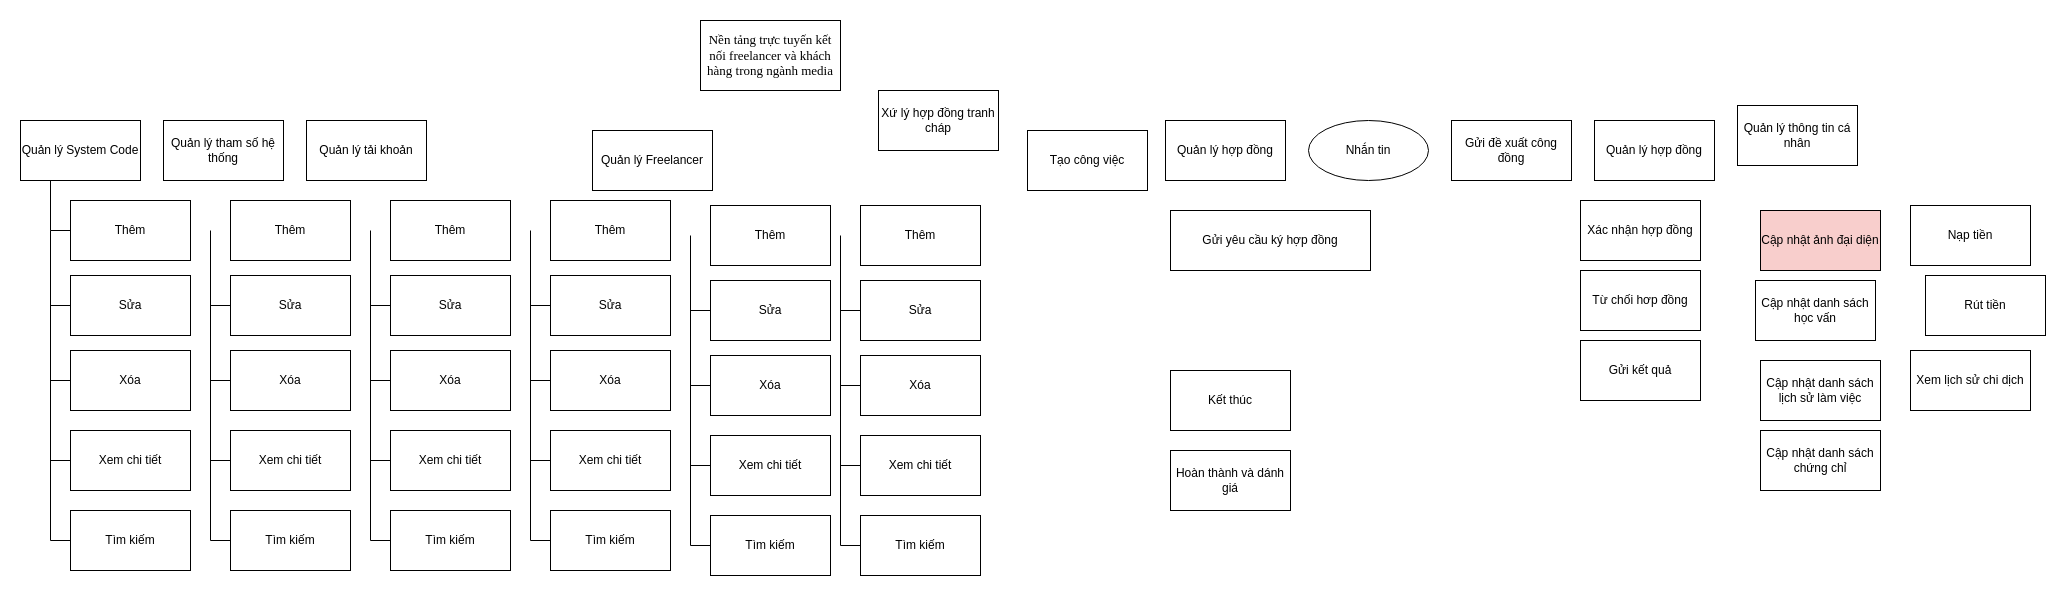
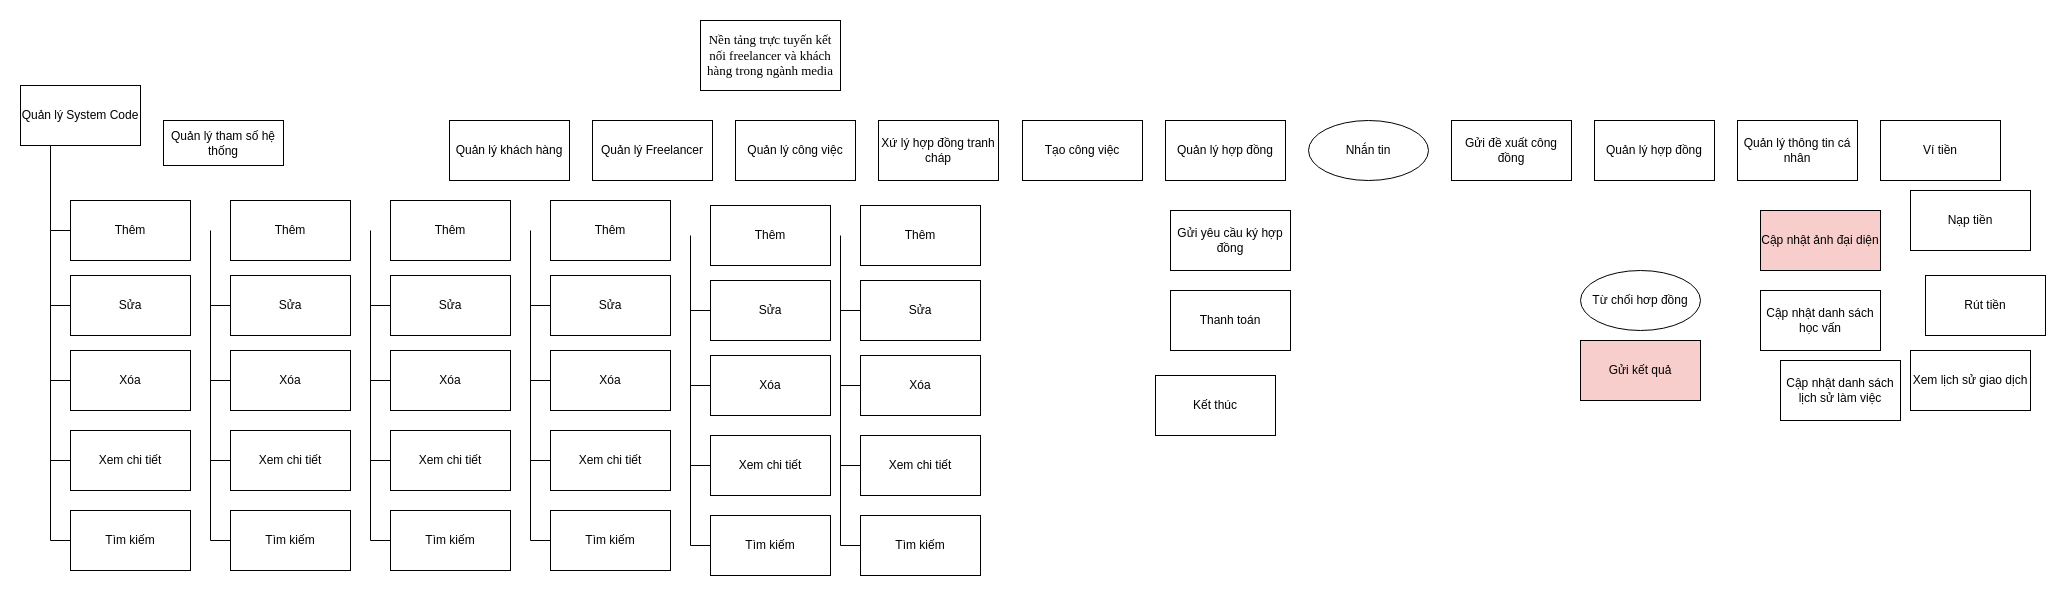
node "Xứ lý hợp đồng tranh cháp": moved (939, 121) -> (939, 151)
node "Quản lý thông tin cá nhân": moved (1798, 136) -> (1798, 151)
node "Quản lý System Code": moved (81, 151) -> (81, 116)
node "Quản lý tham số hệ thống": size 120x60 -> 120x45
node "Quản lý tải khoản": removed
node "Quản lý khách hàng": added
node "Quản lý công việc": added
node "Ví tiền": added
node "Quản lý Freelancer": moved (653, 161) -> (653, 151)
node "Tạo công việc": moved (1088, 161) -> (1083, 151)
node "Xác nhận hợp đồng": removed
node "Nạp tiền": moved (1971, 236) -> (1971, 221)
node "Gửi yêu cầu ký hợp đồng": size 200x60 -> 120x60
node "Từ chối hơp đồng": shape rectangle -> ellipse
node "Cập nhật danh sách học vấn": moved (1816, 311) -> (1821, 321)
node "Thanh toán": added
node "Gửi kết quả": fillcolor #ffffff -> #f8cecc
node "Xem lịch sử chi dịch": label "Xem lịch sử chi dịch" -> "Xem lịch sử giao dịch"
node "Cập nhật danh sách lịch sử làm việc": moved (1821, 391) -> (1841, 391)
node "Kết thúc": moved (1231, 401) -> (1216, 406)
node "Cập nhật danh sách chứng chỉ": removed
node "Hoàn thành và dánh giá": removed
